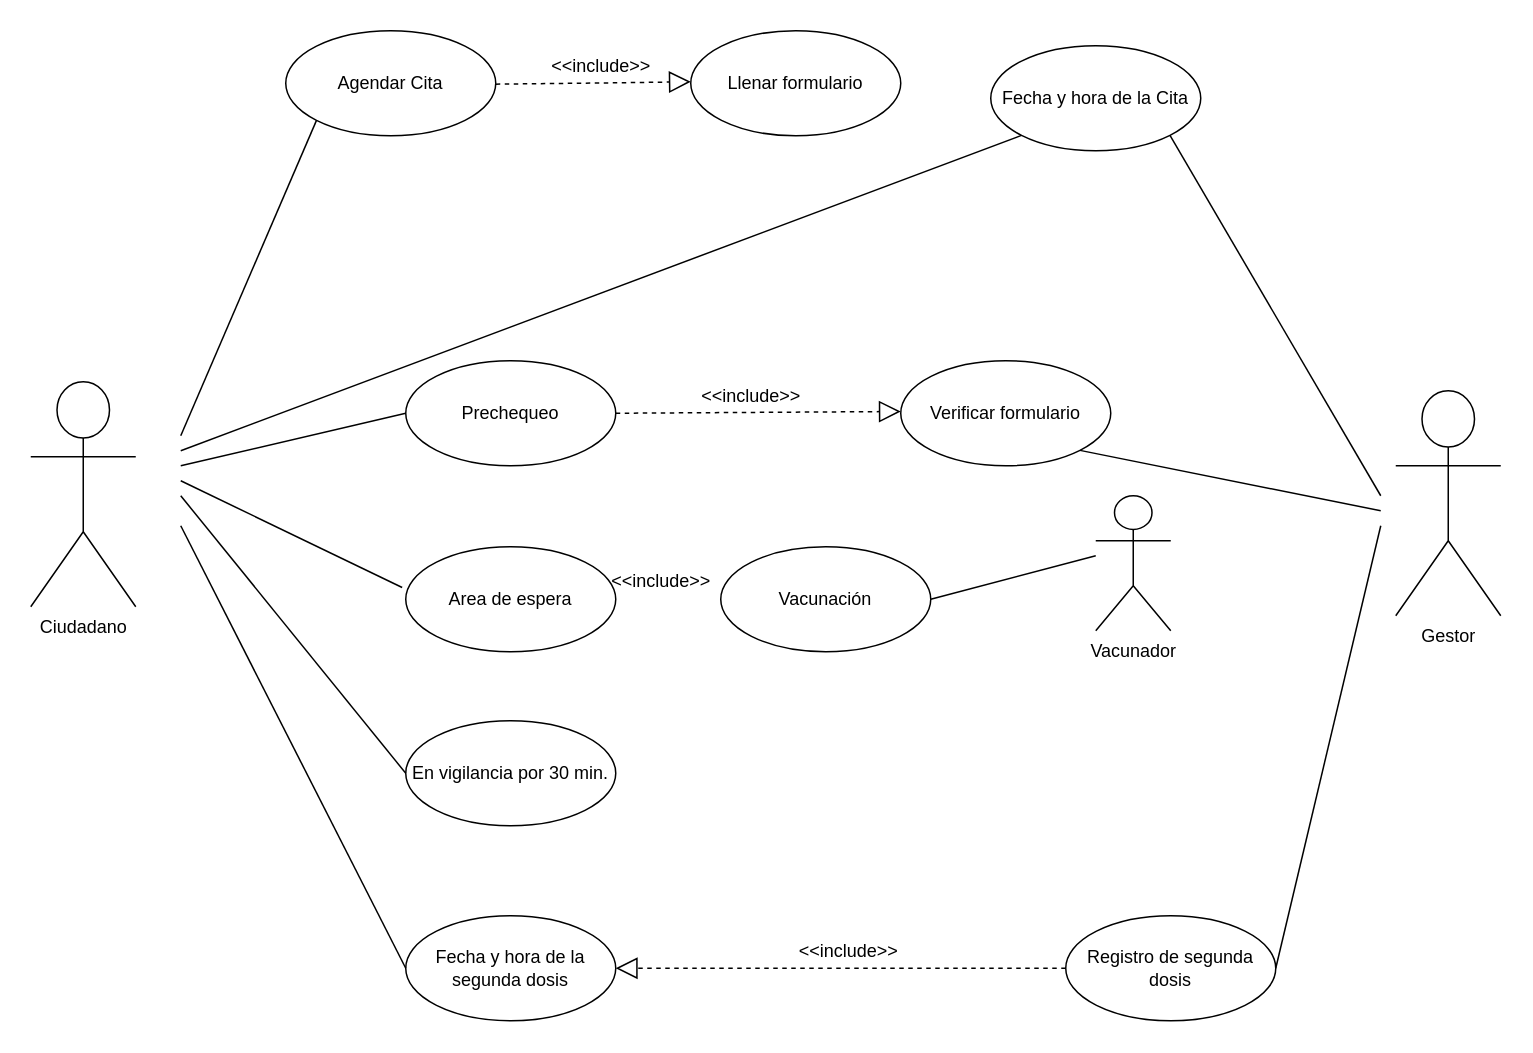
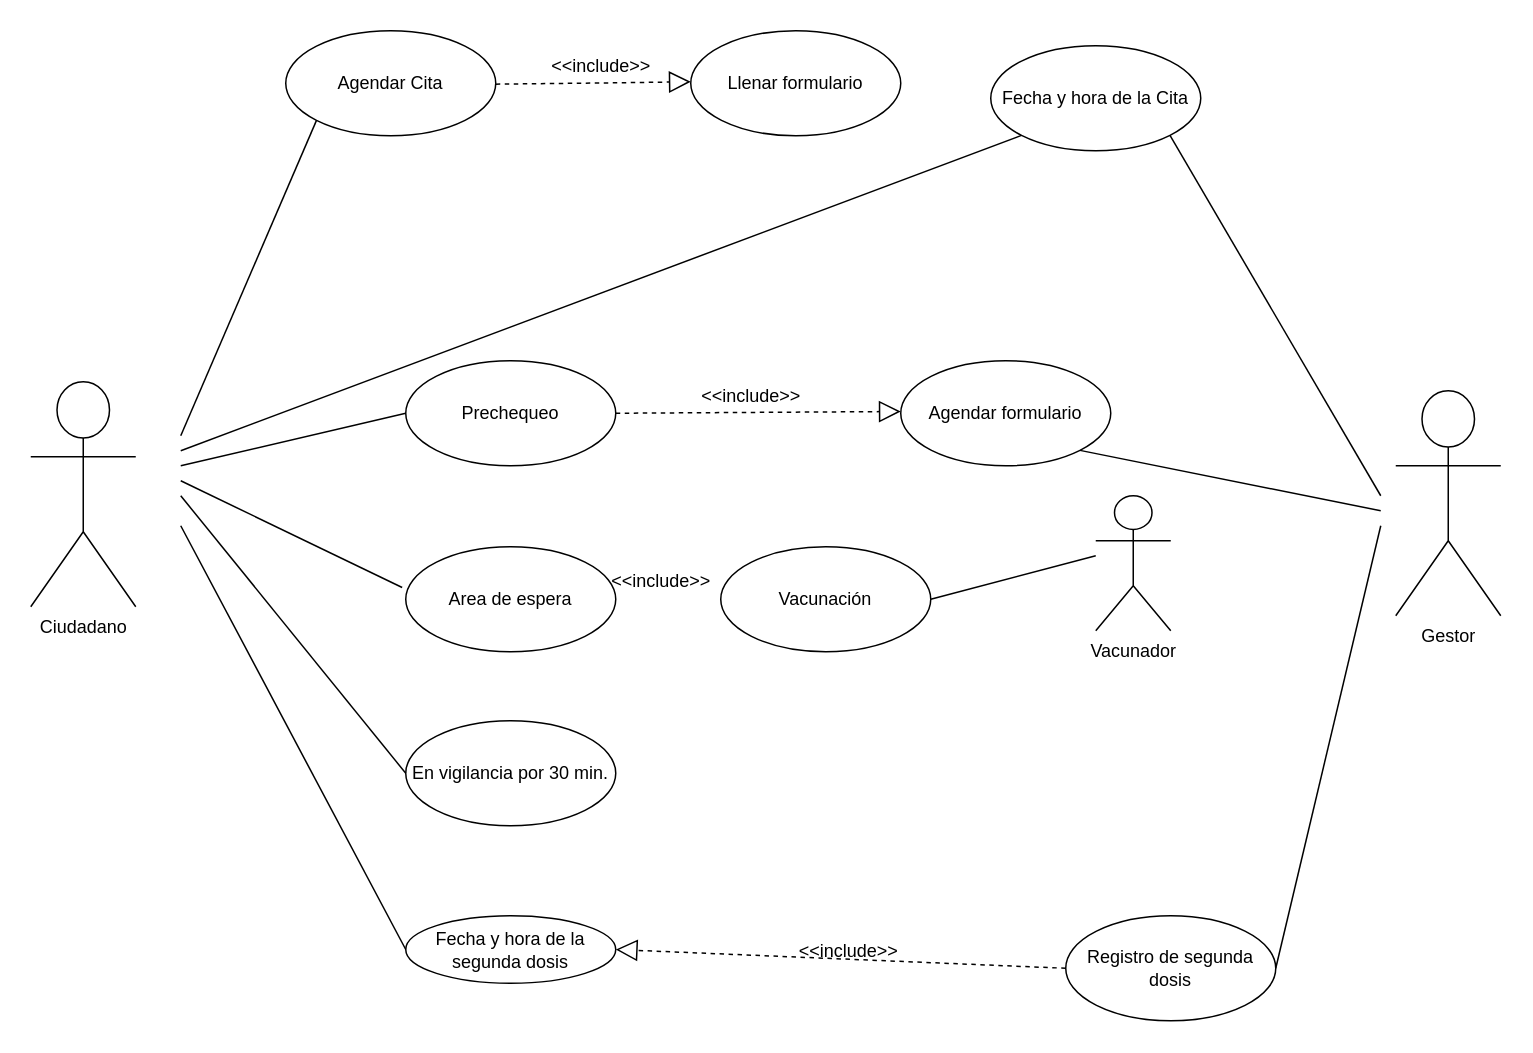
node "Verificar formulario": label "Verificar formulario" -> "Agendar formulario"
node "Fecha y hora de la segunda dosis": size 210x105 -> 210x68
